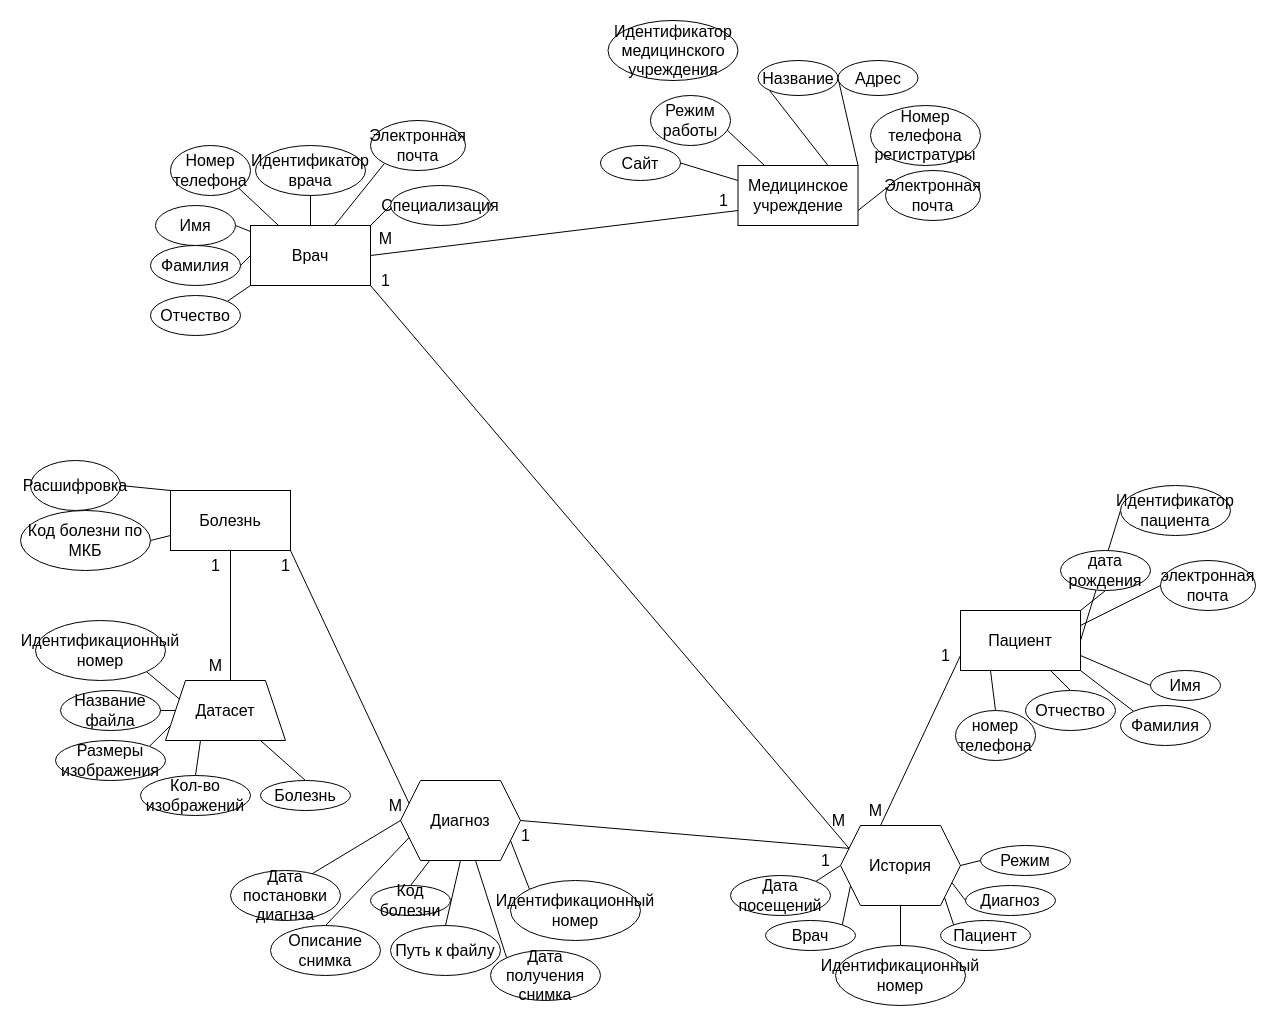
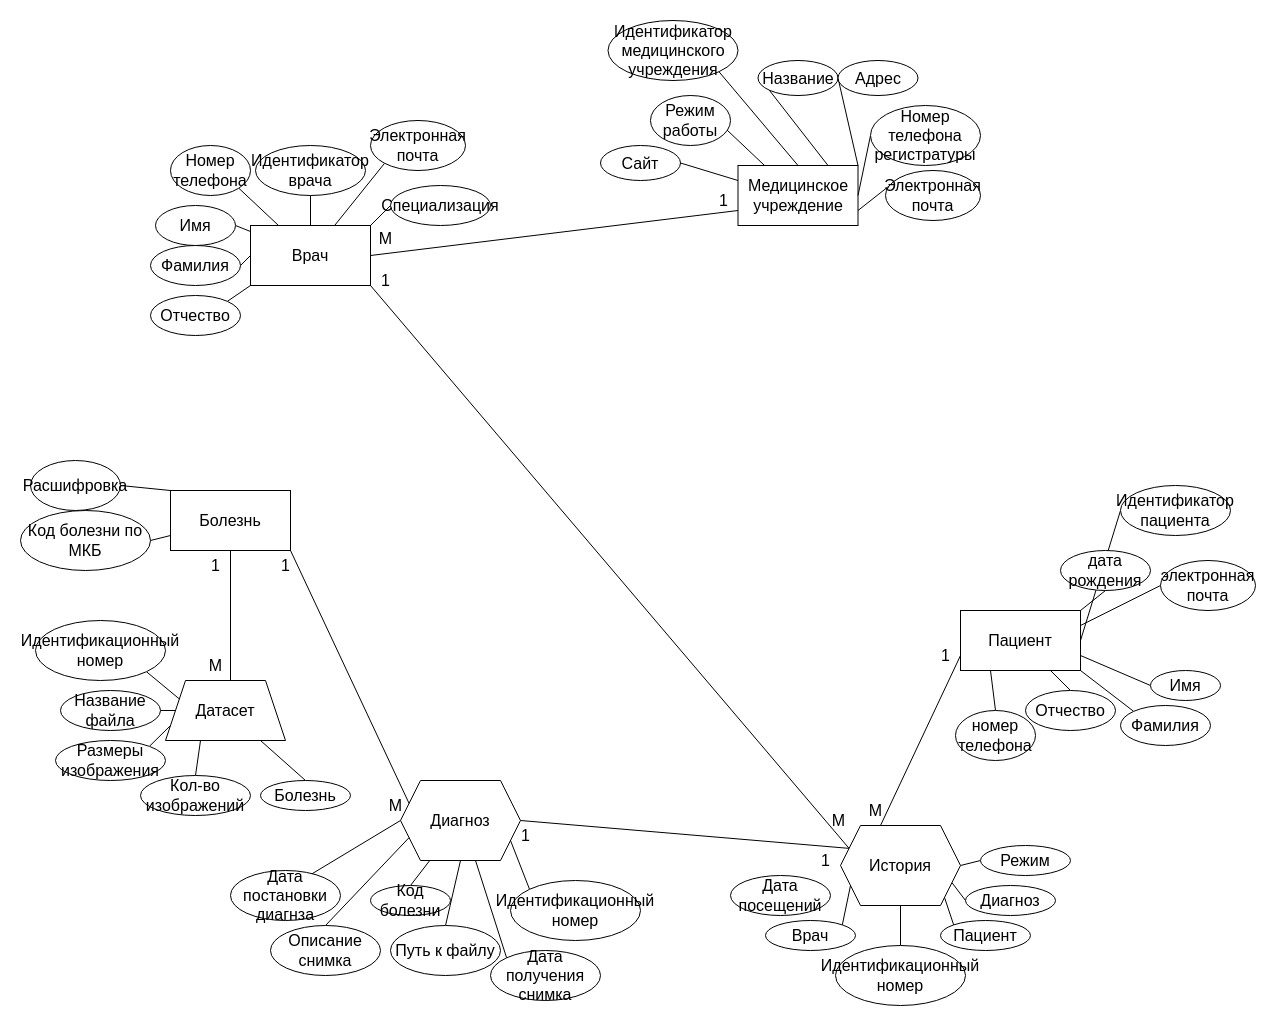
edge "Идентификатор медицинскогоучреждения" -- "Медицинское учреждение": added
edge "Номер телефонарегистратуры" -- "Медицинское учреждение": added
edge "История" -- "Дата посещений": removed
